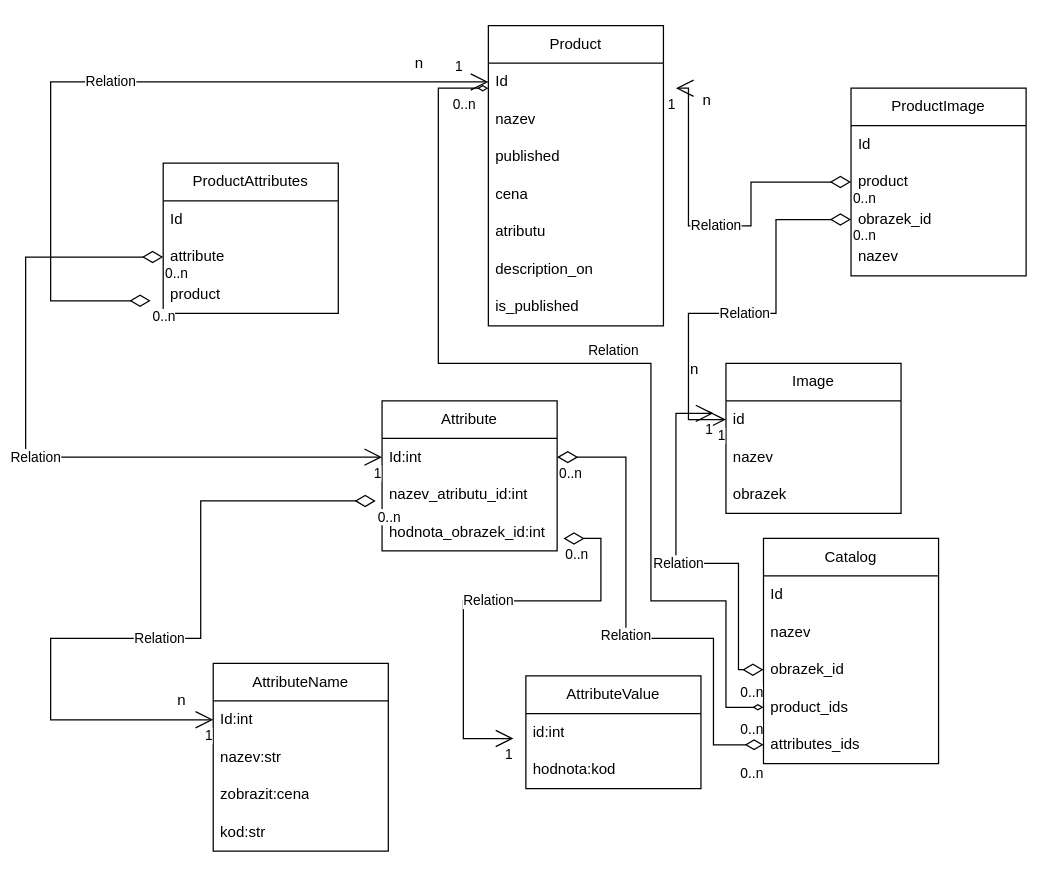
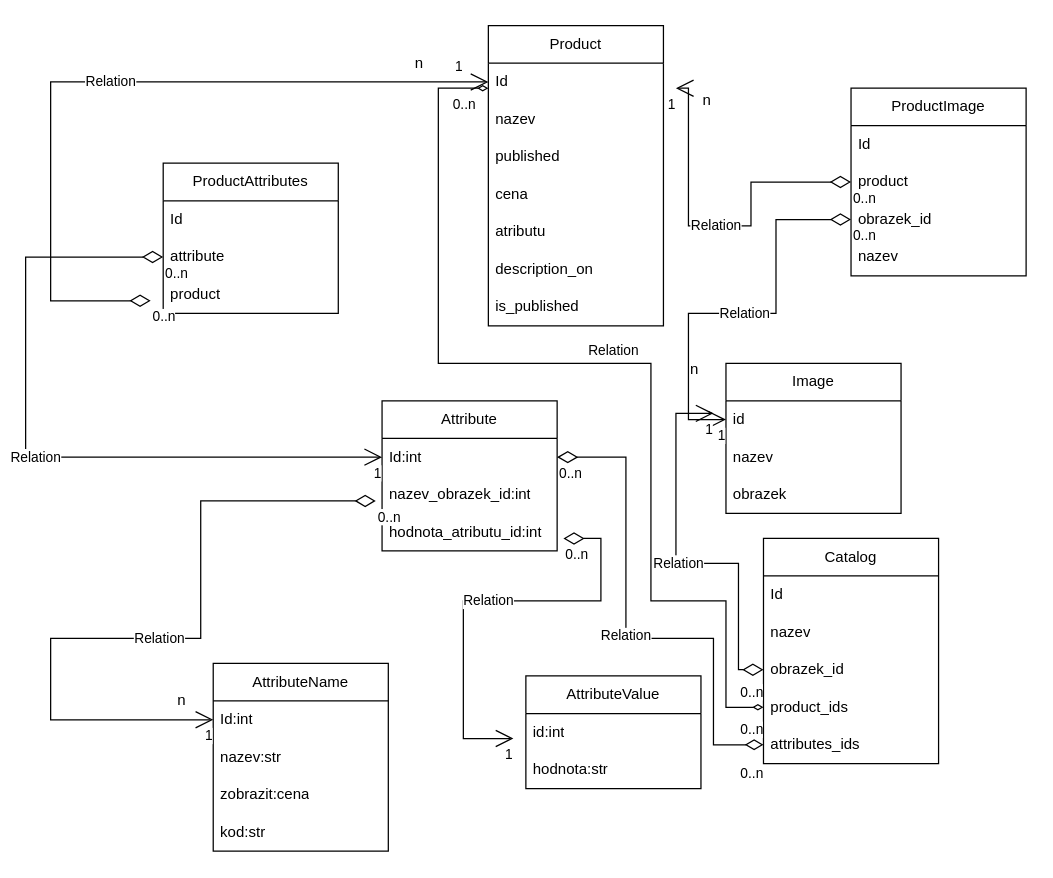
node "nazev_atributu_id:int": label "nazev_atributu_id:int" -> "nazev_obrazek_id:int"
node "hodnota_obrazek_id:int": label "hodnota_obrazek_id:int" -> "hodnota_atributu_id:int"
node "hodnota:kod": label "hodnota:kod" -> "hodnota:str"
